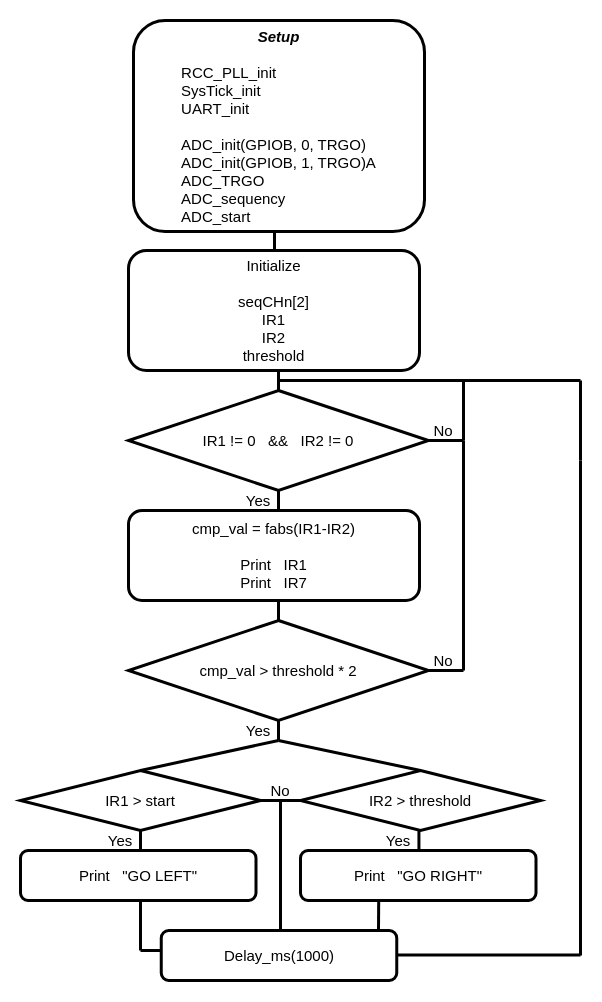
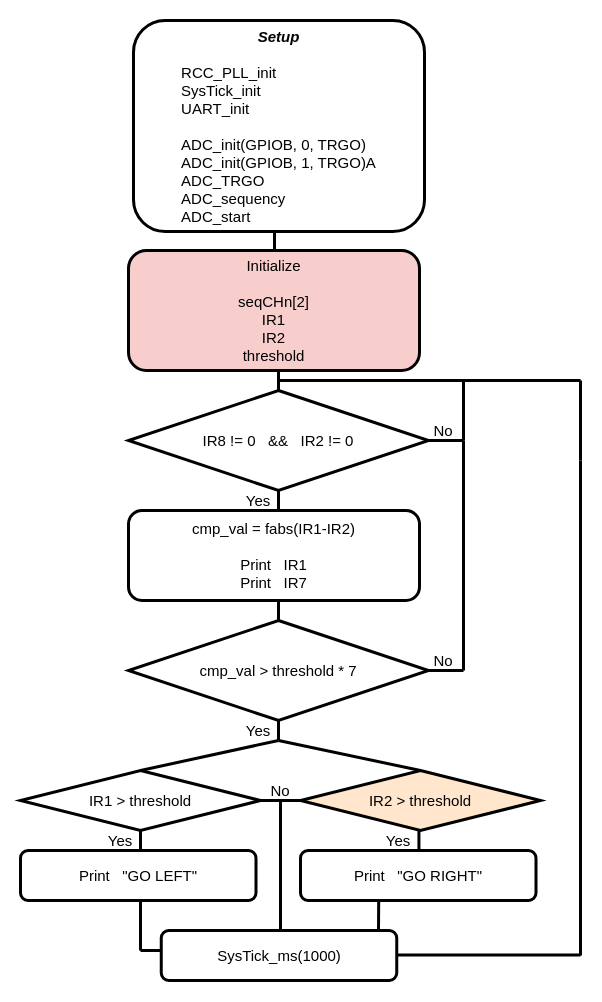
node "InitializeseqCHn[2]IR1IR2threshold": fillcolor #ffffff -> #f8cecc
node "IR1 != 0 && IR2 != 0": label "IR1 != 0 && IR2 != 0" -> "IR8 != 0 && IR2 != 0"
node "cmp_val > threshold * 2": label "cmp_val > threshold * 2" -> "cmp_val > threshold * 7"
node "IR1 > start": label "IR1 > start" -> "IR1 > threshold"
node "IR2 > threshold": fillcolor #ffffff -> #ffe6cc
node "Delay_ms(1000)": label "Delay_ms(1000)" -> "SysTick_ms(1000)"
